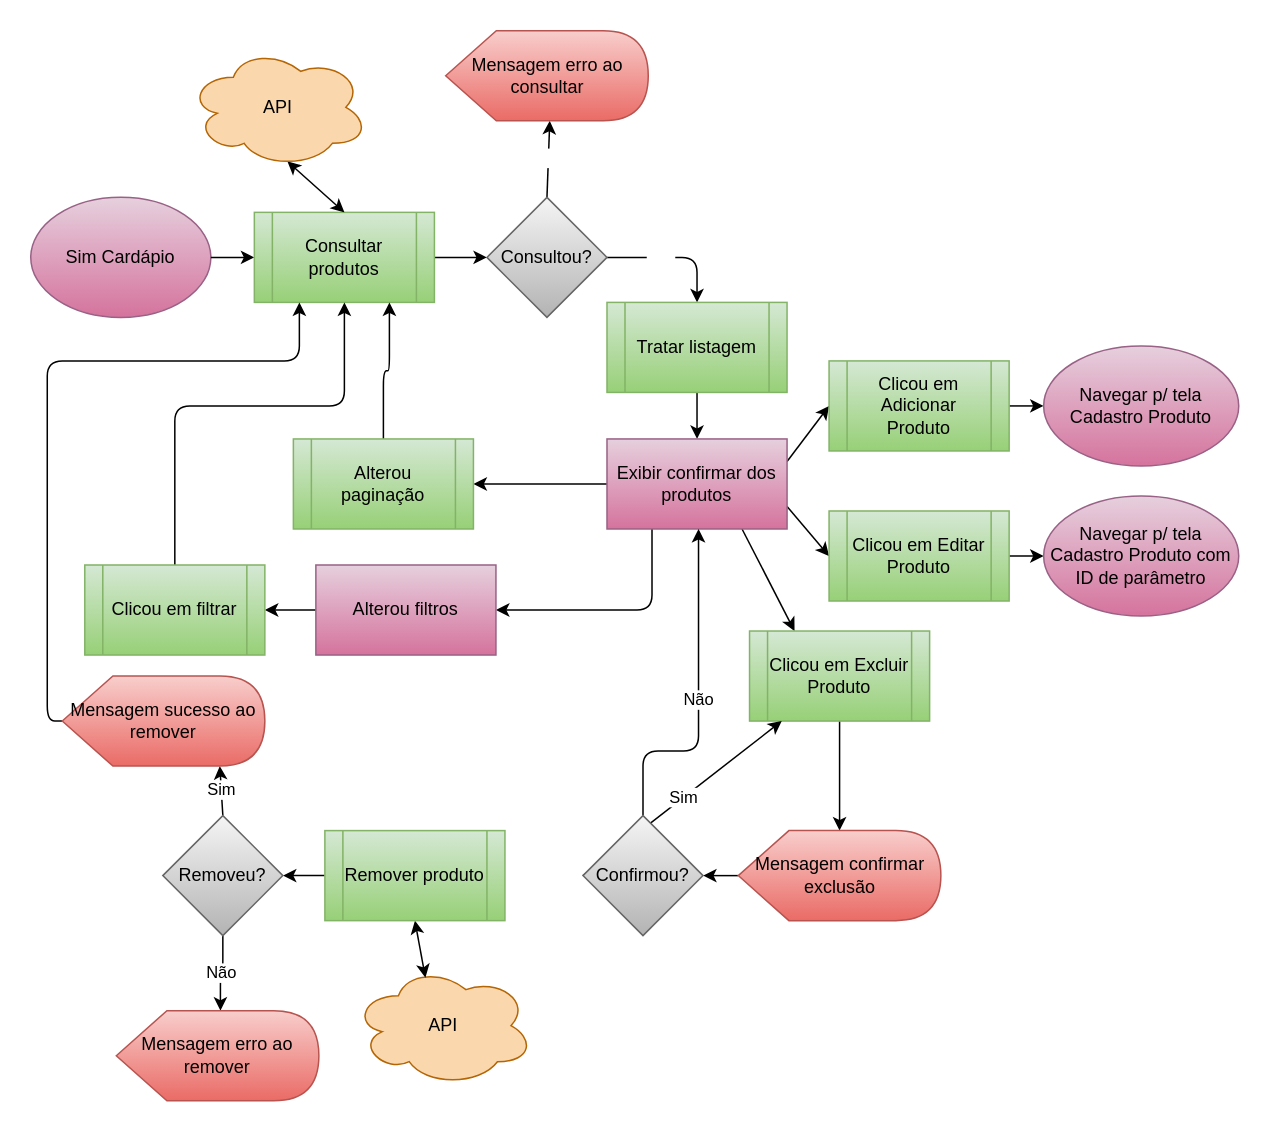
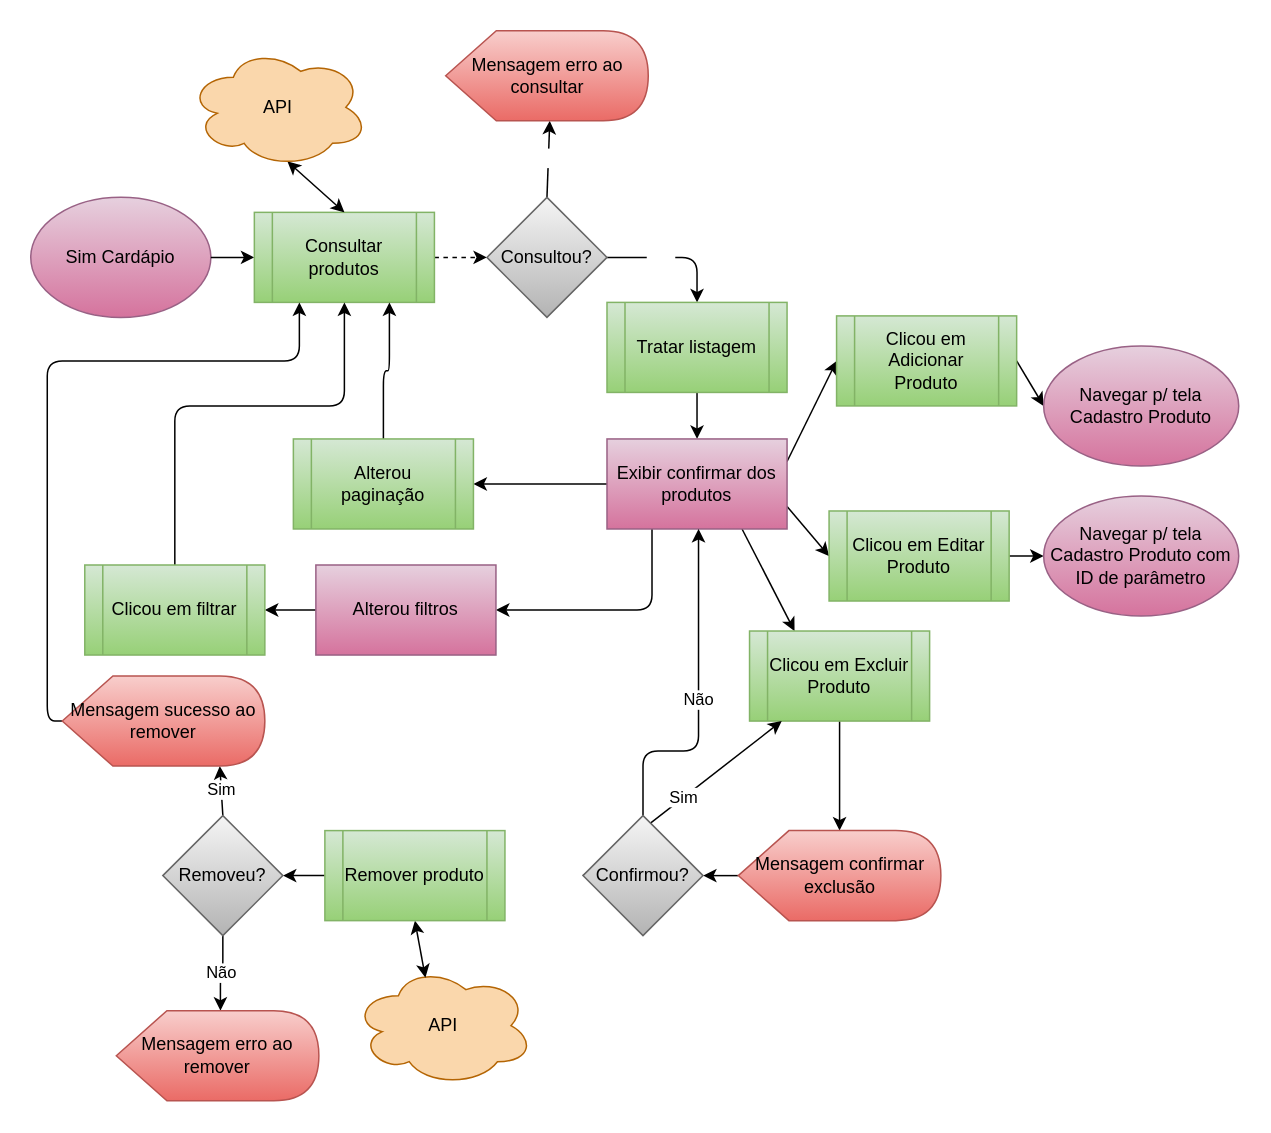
edge "Consultar produtos" -> "Consultou?": style solid -> dashed
node "Clicou em Adicionar Produto": moved (919, 406) -> (926, 361)
